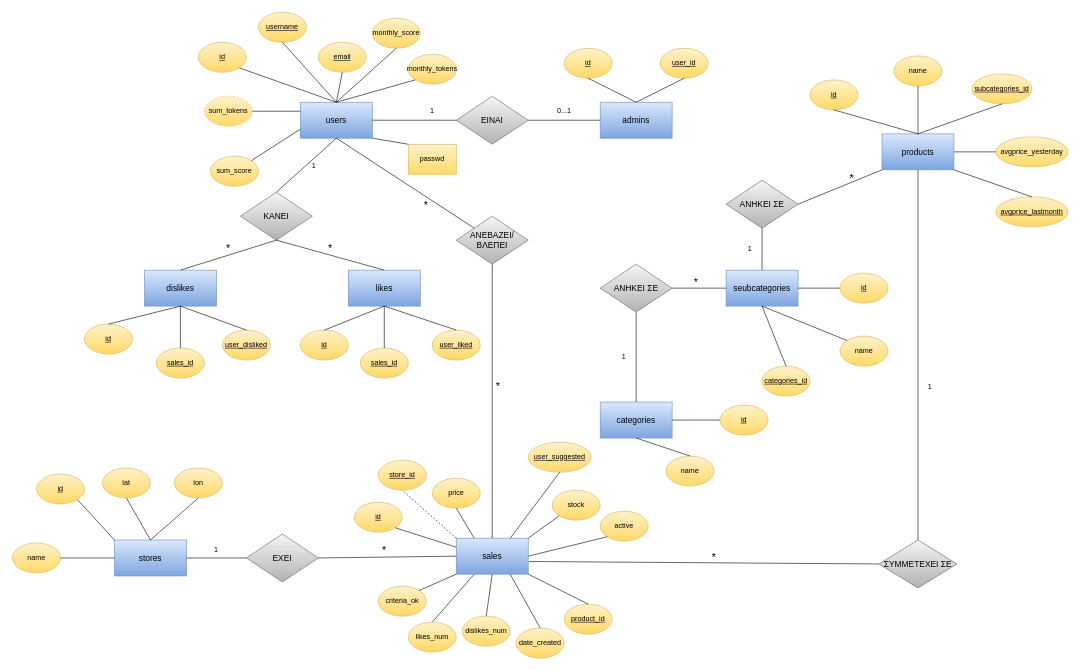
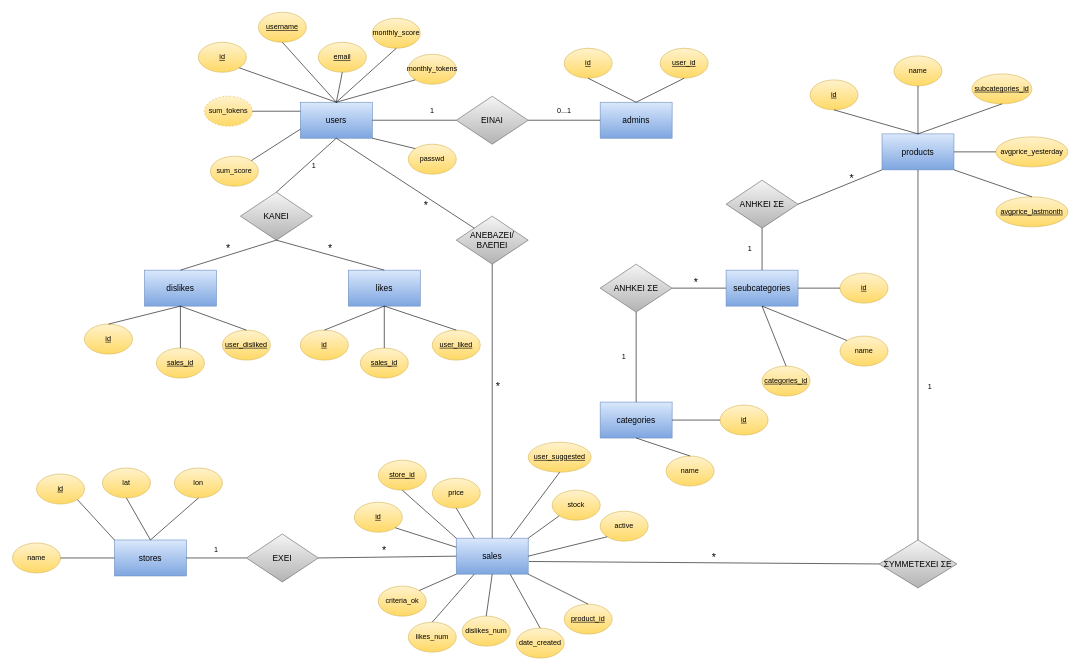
node "passwd": shape rectangle -> ellipse
edge "store_id" -- "sales": style dashed -> solid
